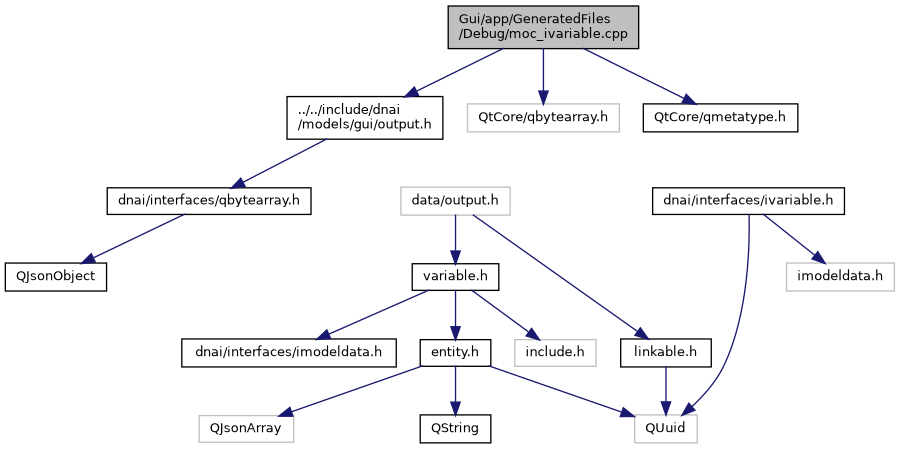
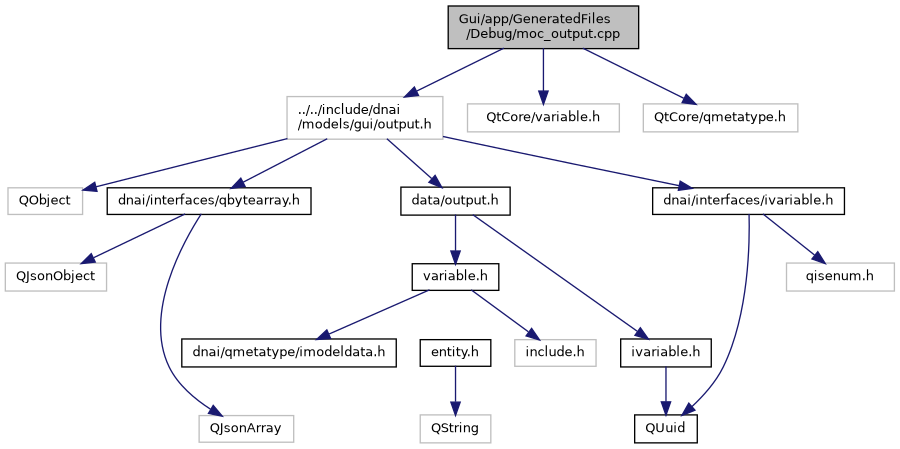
node "Gui/app/GeneratedFiles /Debug/moc_ivariable.cpp": label "Gui/app/GeneratedFiles /Debug/moc_ivariable.cpp" -> "Gui/app/GeneratedFiles /Debug/moc_output.cpp"
node "../../include/dnai /models/gui/output.h": color black -> grey75
node "QtCore/qbytearray.h": label "QtCore/qbytearray.h" -> "QtCore/variable.h"
node "QtCore/qmetatype.h": color black -> grey75
edge "../../include/dnai /models/gui/output.h" -> "data/output.h": added
edge "../../include/dnai /models/gui/output.h" -> "dnai/interfaces/ivariable.h": added
node "QObject": added
node "data/output.h": color grey75 -> black
node "QJsonObject": color black -> grey75
node "imodeldata.h": label "imodeldata.h" -> "qisenum.h"
edge "variable.h" -> "entity.h": removed
node "dnai/interfaces/imodeldata.h": label "dnai/interfaces/imodeldata.h" -> "dnai/qmetatype/imodeldata.h"
node "linkable.h": label "linkable.h" -> "ivariable.h"
edge "entity.h" -> "QJsonArray": now "dnai/interfaces/qbytearray.h" -> "QJsonArray"
edge "entity.h" -> "QUuid": removed
node "QString": color black -> grey75
node "QUuid": color grey75 -> black
